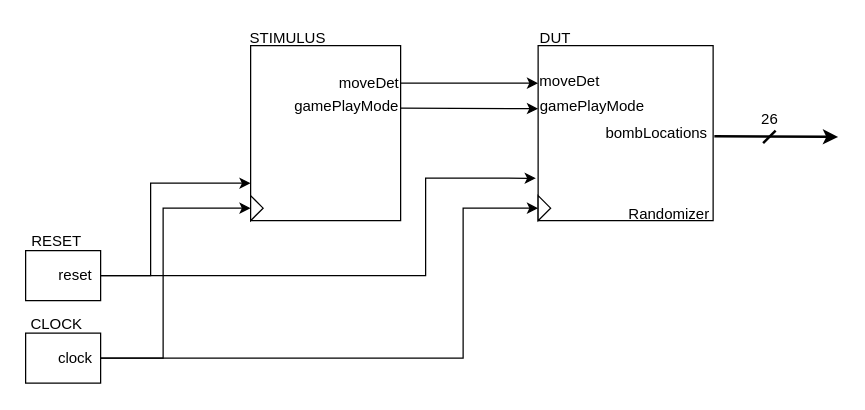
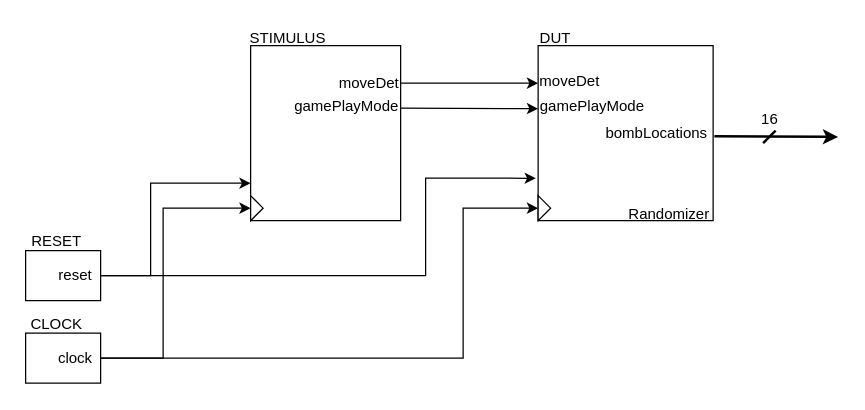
node "26": label "26" -> "16"
